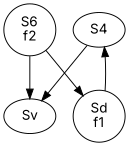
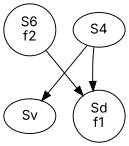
edge "S6 f2" -> "Sv": removed
edge "Sd f1" -> "S4": reversed
